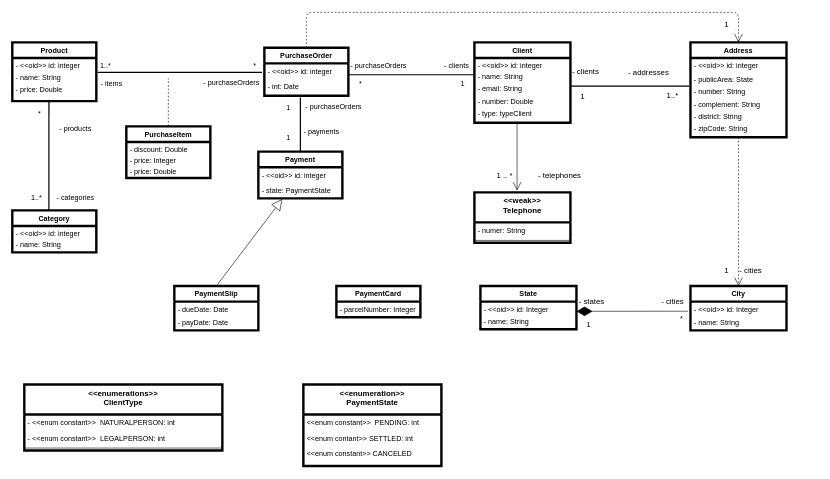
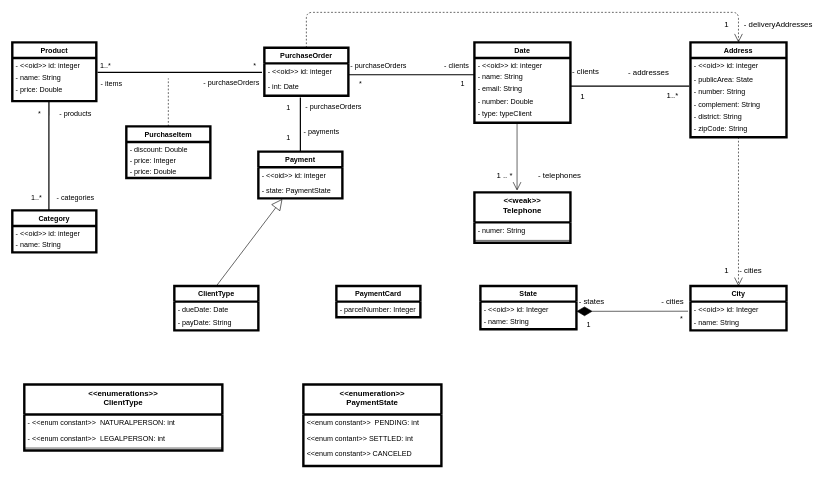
node "- deliveryAddresses": added
node "Client": label "Client" -> "Date"
node "- products": moved (75, 129) -> (75, 114)
node "PaymentSlip": label "PaymentSlip" -> "ClientType"
node "- payDate: Date": label "- payDate: Date" -> "- payDate: String"
